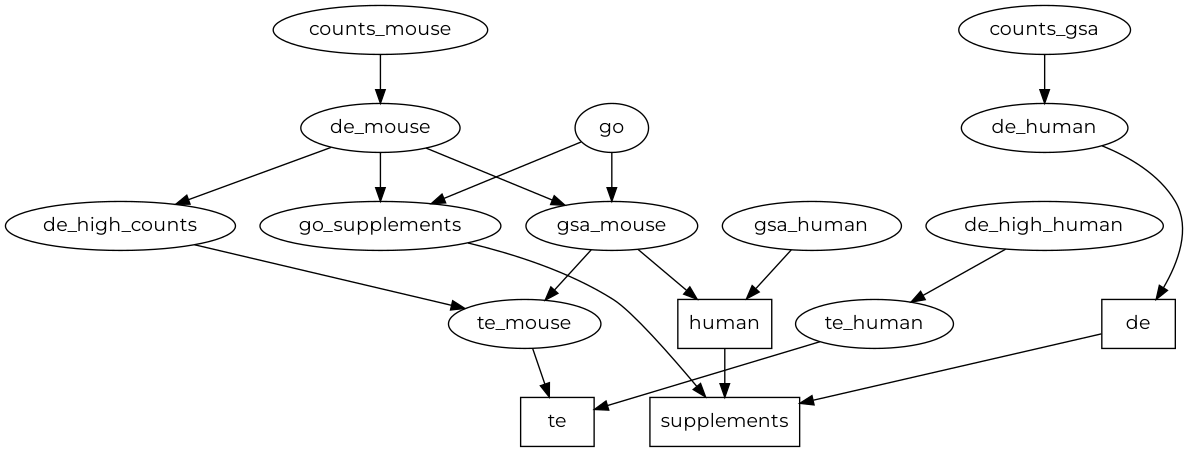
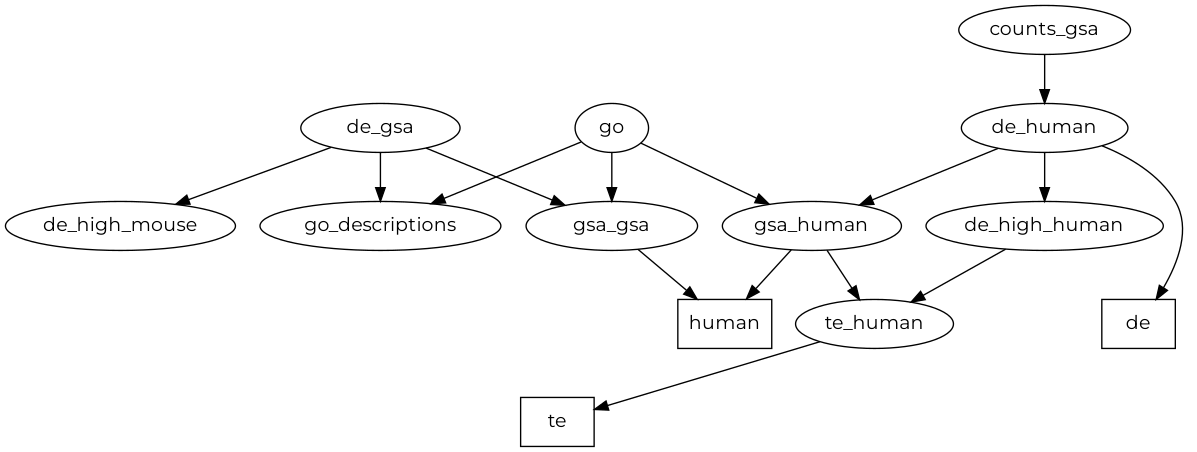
node "counts_mouse": removed
node "de_mouse": label "de_mouse" -> "de_gsa"
edge "de_human" -> "de_high_human": added
edge "go" -> "gsa_human": added
edge "de_human" -> "gsa_human": added
node "de_high_counts": label "de_high_counts" -> "de_high_mouse"
node "go_supplements": label "go_supplements" -> "go_descriptions"
node "gsa_mouse": label "gsa_mouse" -> "gsa_gsa"
edge "gsa_human" -> "te_human": added
node "te_mouse": removed
node "supplements": removed
